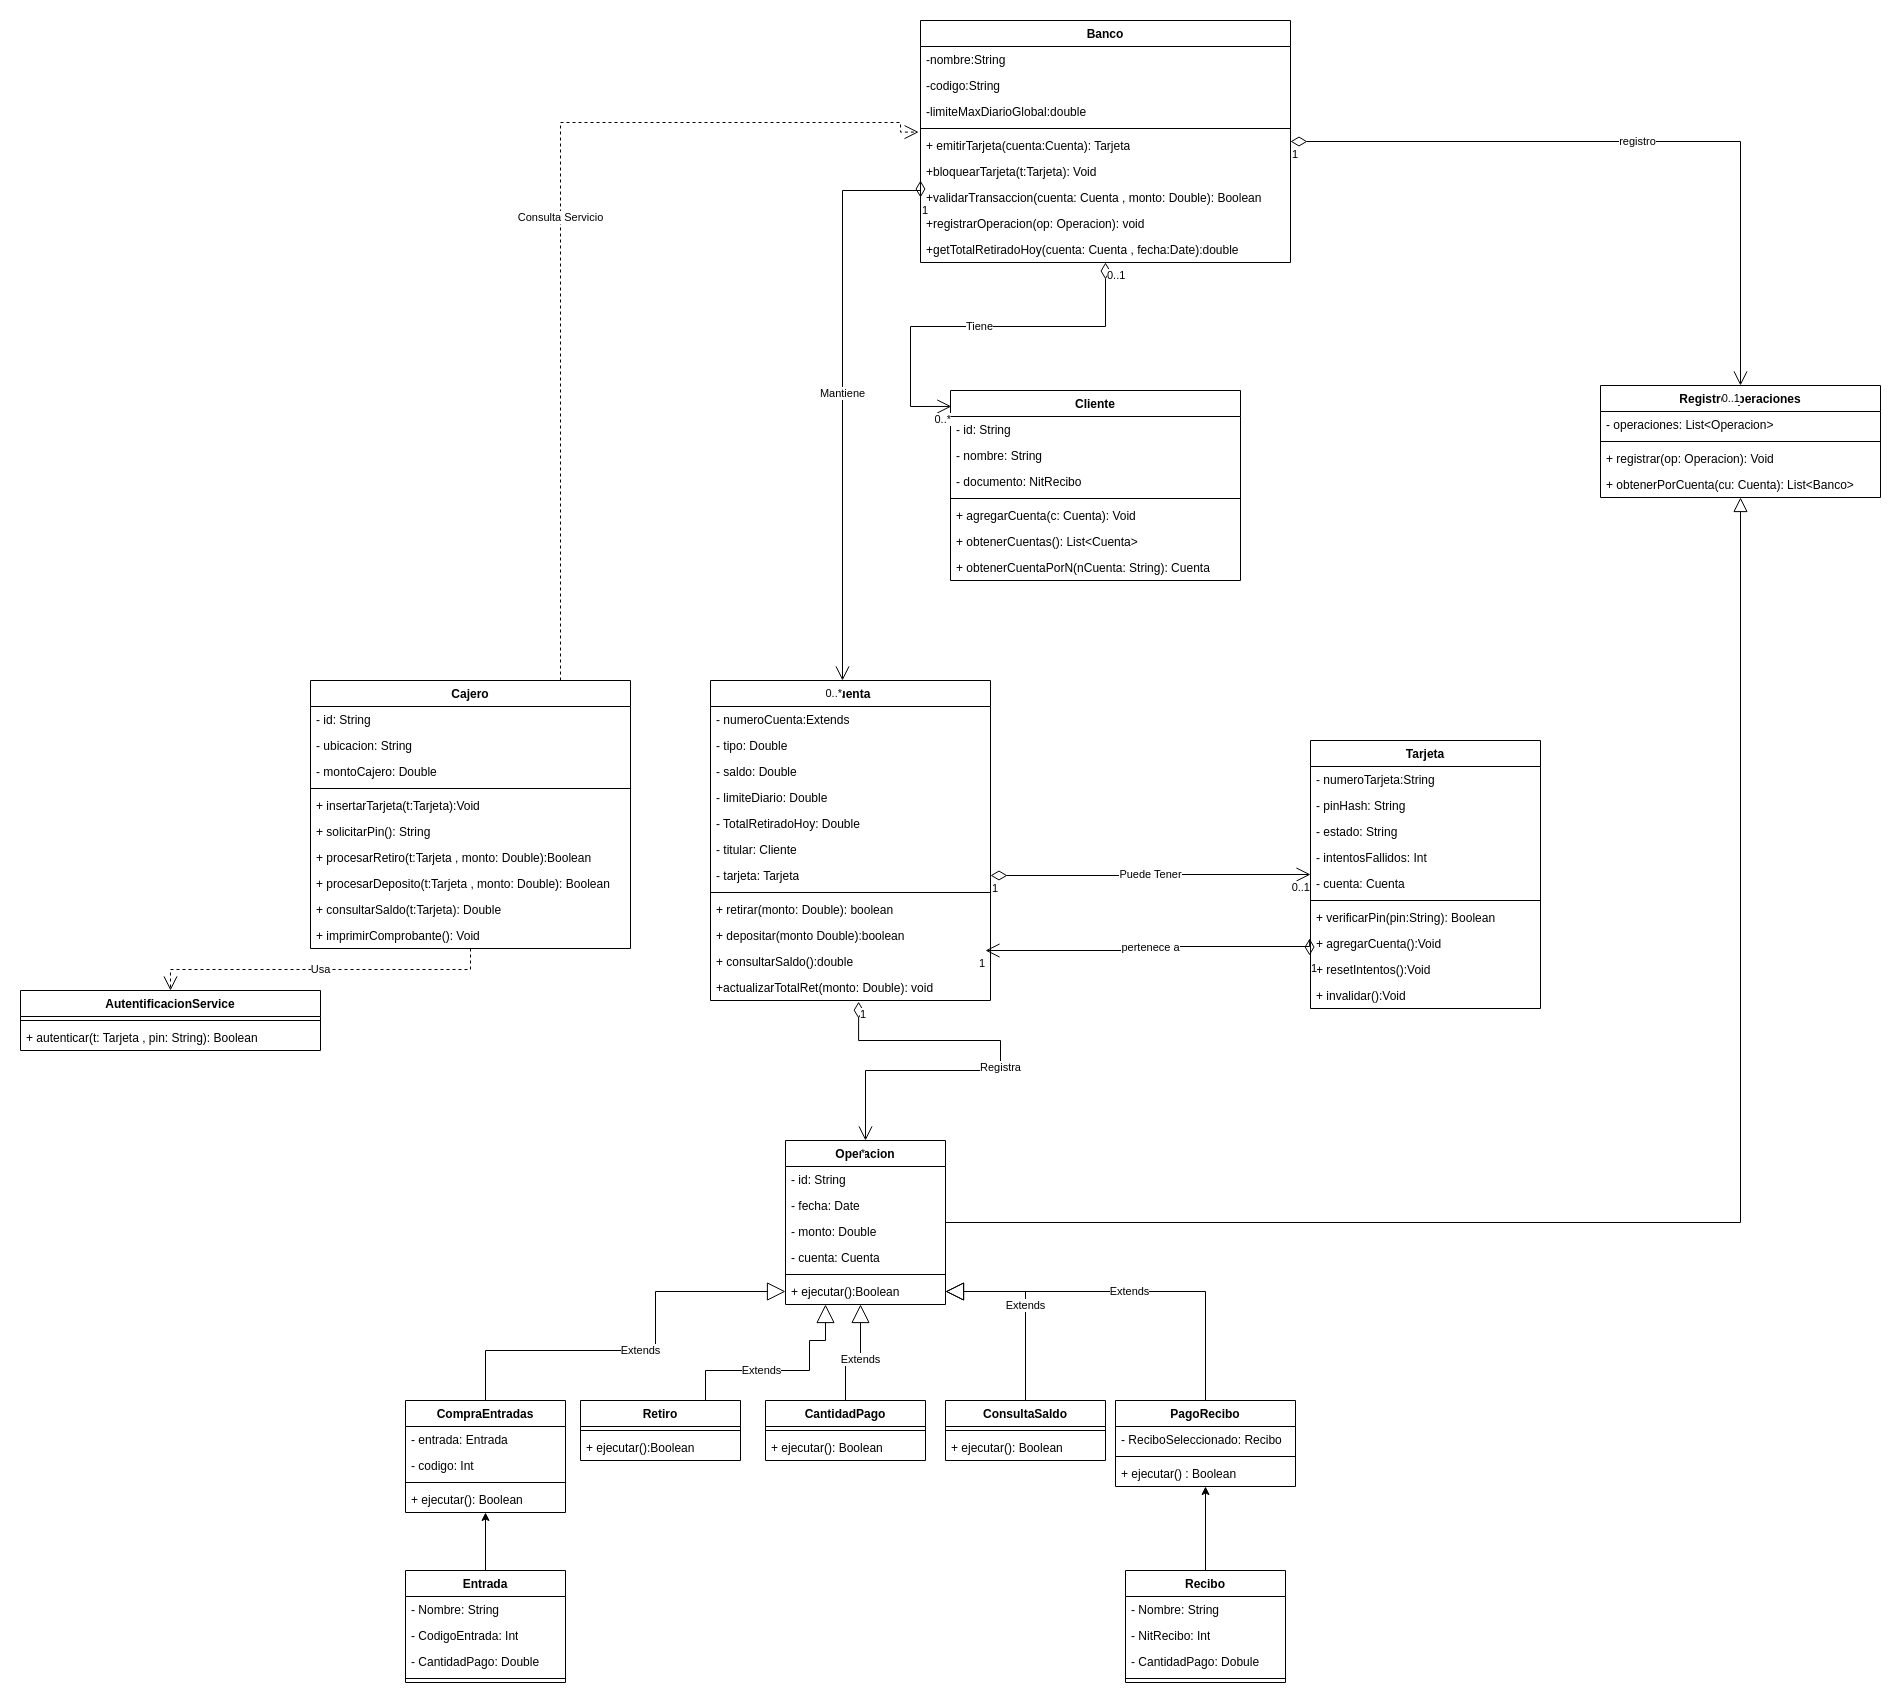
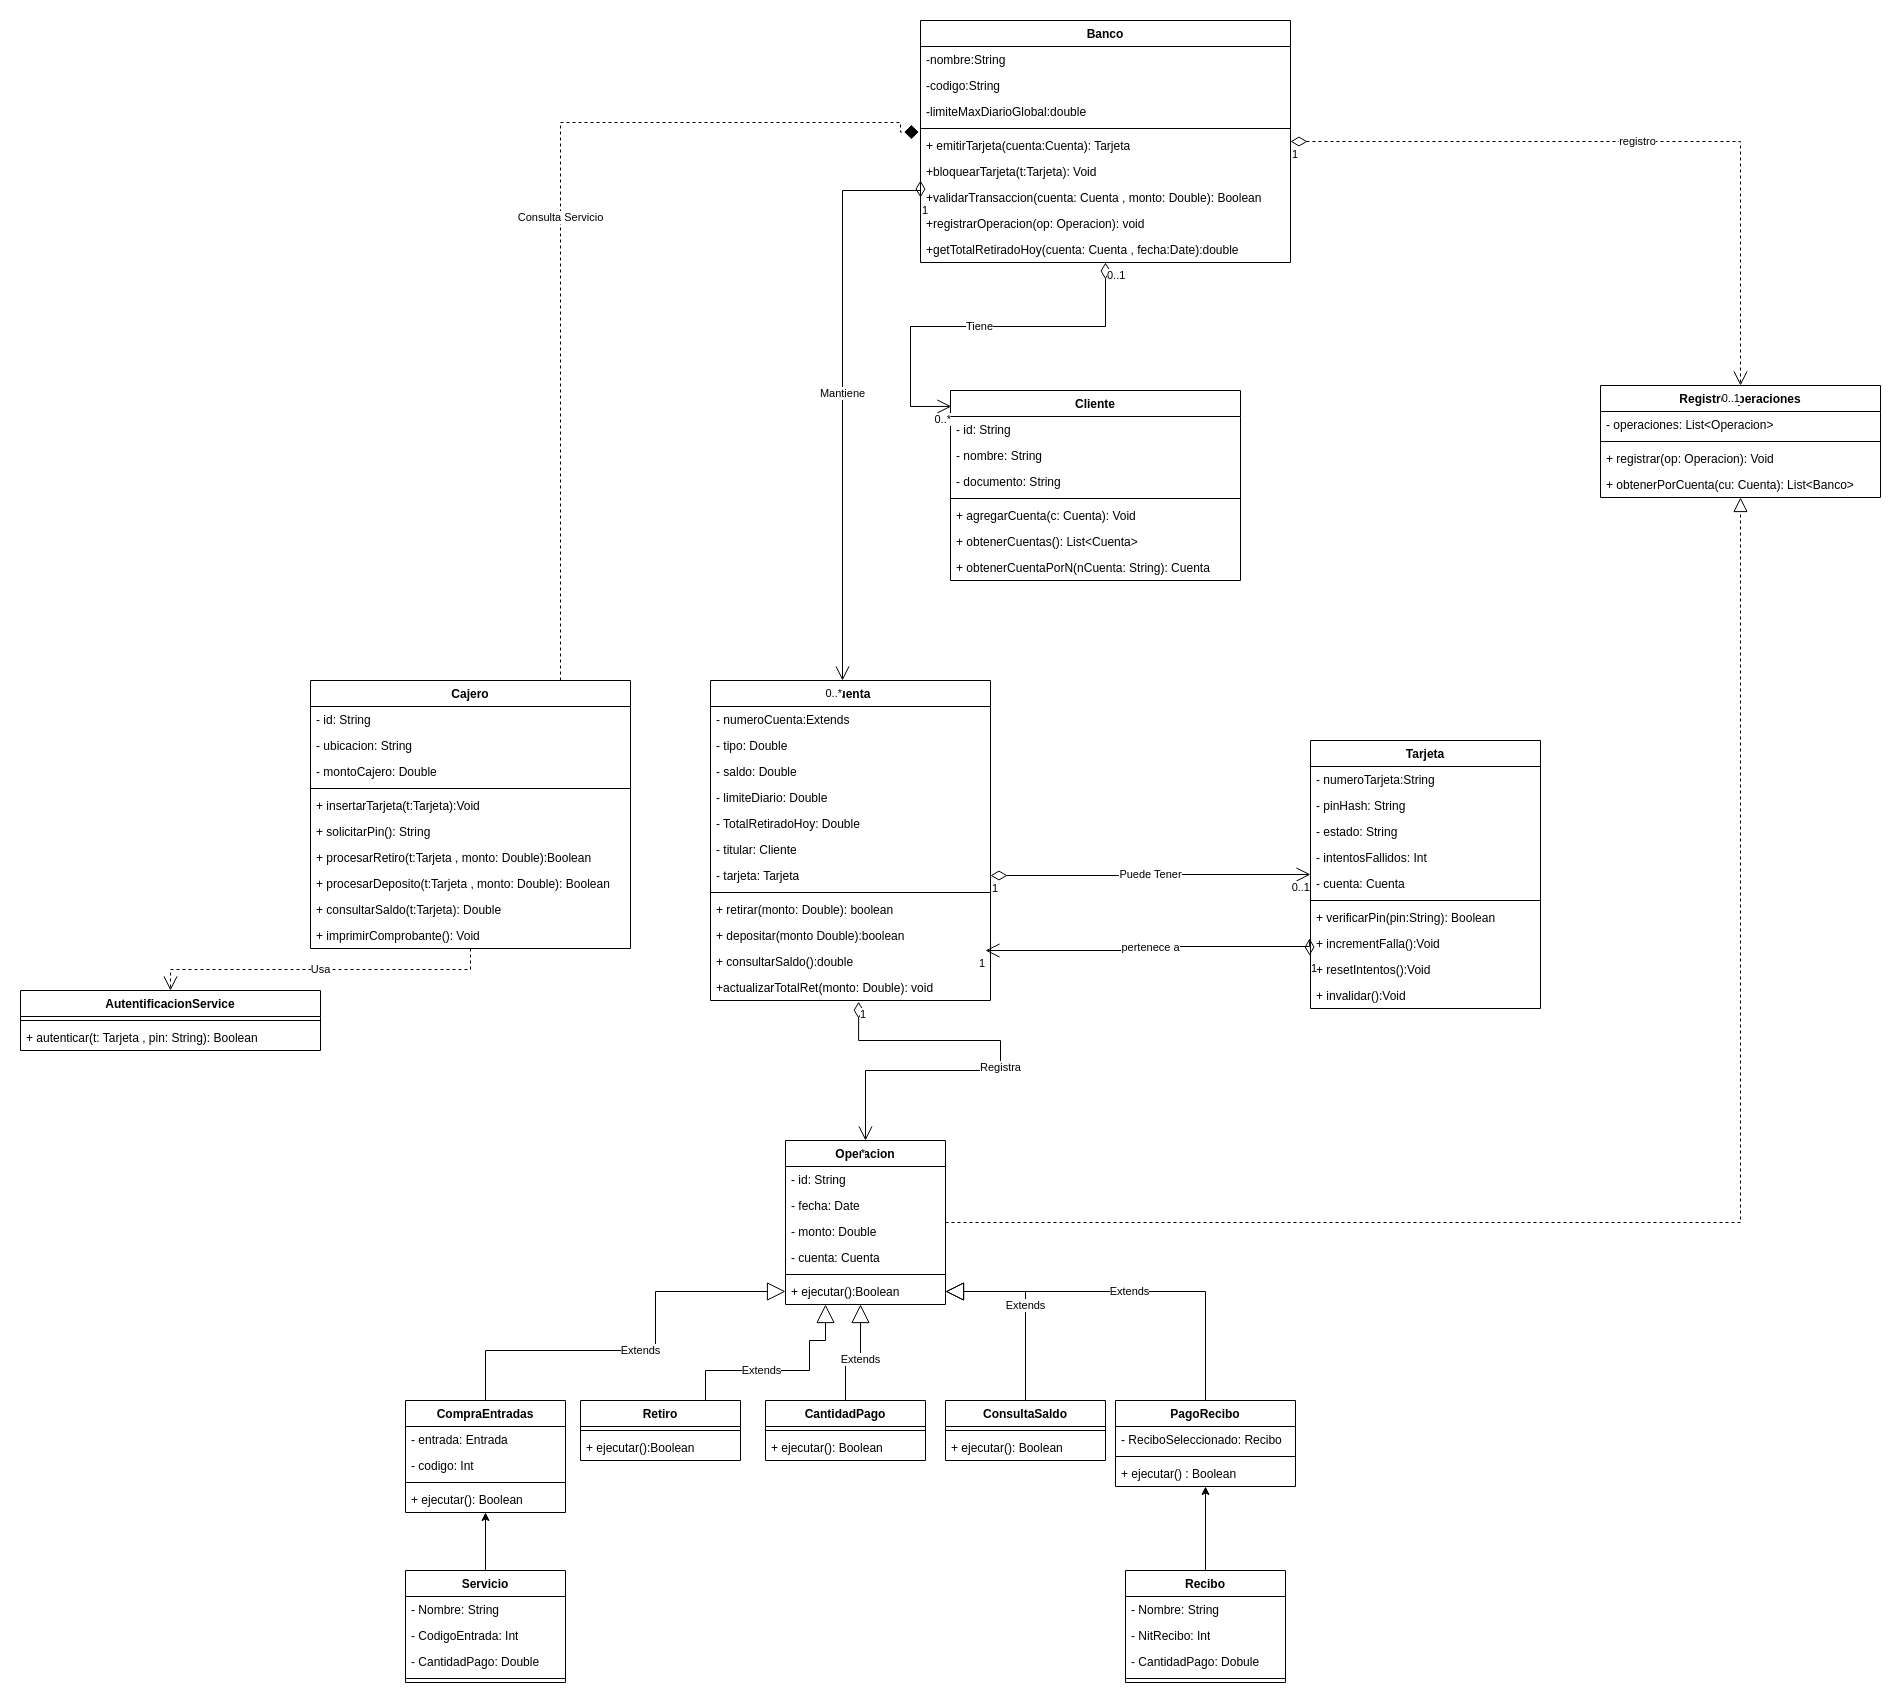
edge "Cajero" -> "+ emitirTarjeta(cuenta:Cuenta): Tarjeta": arrowhead open -> diamond
edge "Banco" -- "RegistroOperaciones": style solid -> dashed
node "- documento: NitRecibo": label "- documento: NitRecibo" -> "- documento: String"
node "+ agregarCuenta():Void": label "+ agregarCuenta():Void" -> "+ incrementFalla():Void"
edge "Operacion" -> "RegistroOperaciones": style solid -> dashed
node "Entrada": label "Entrada" -> "Servicio"
